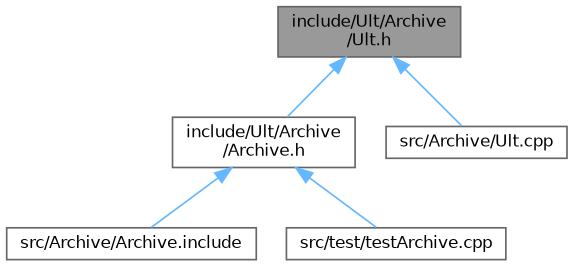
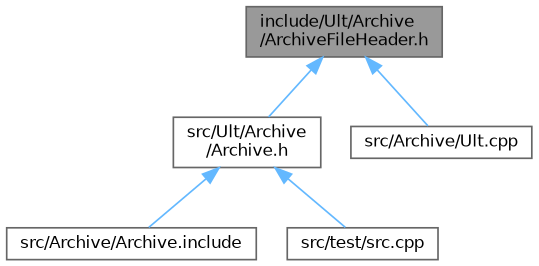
node "include/Ult/Archive /Ult.h": label "include/Ult/Archive /Ult.h" -> "include/Ult/Archive /ArchiveFileHeader.h"
node "include/Ult/Archive /Archive.h": label "include/Ult/Archive /Archive.h" -> "src/Ult/Archive /Archive.h"
node "src/test/testArchive.cpp": label "src/test/testArchive.cpp" -> "src/test/src.cpp"
